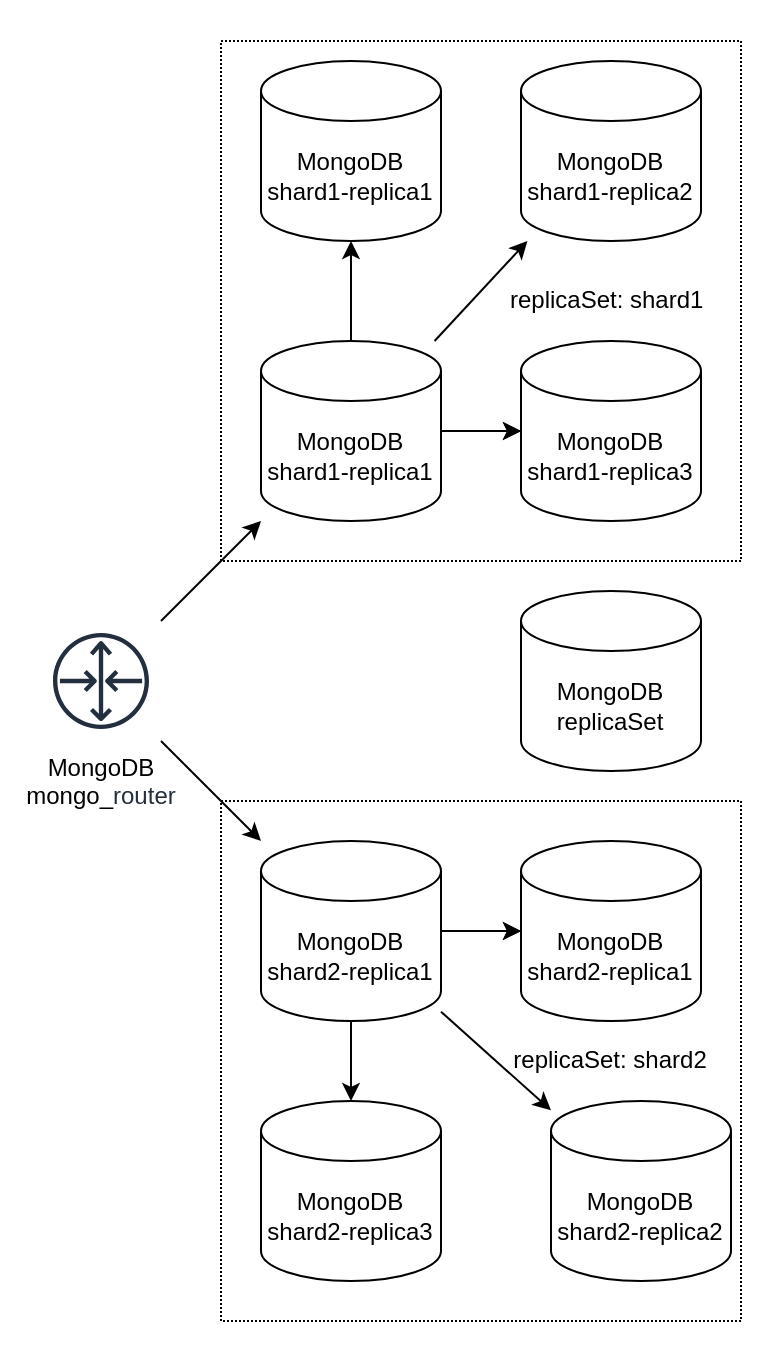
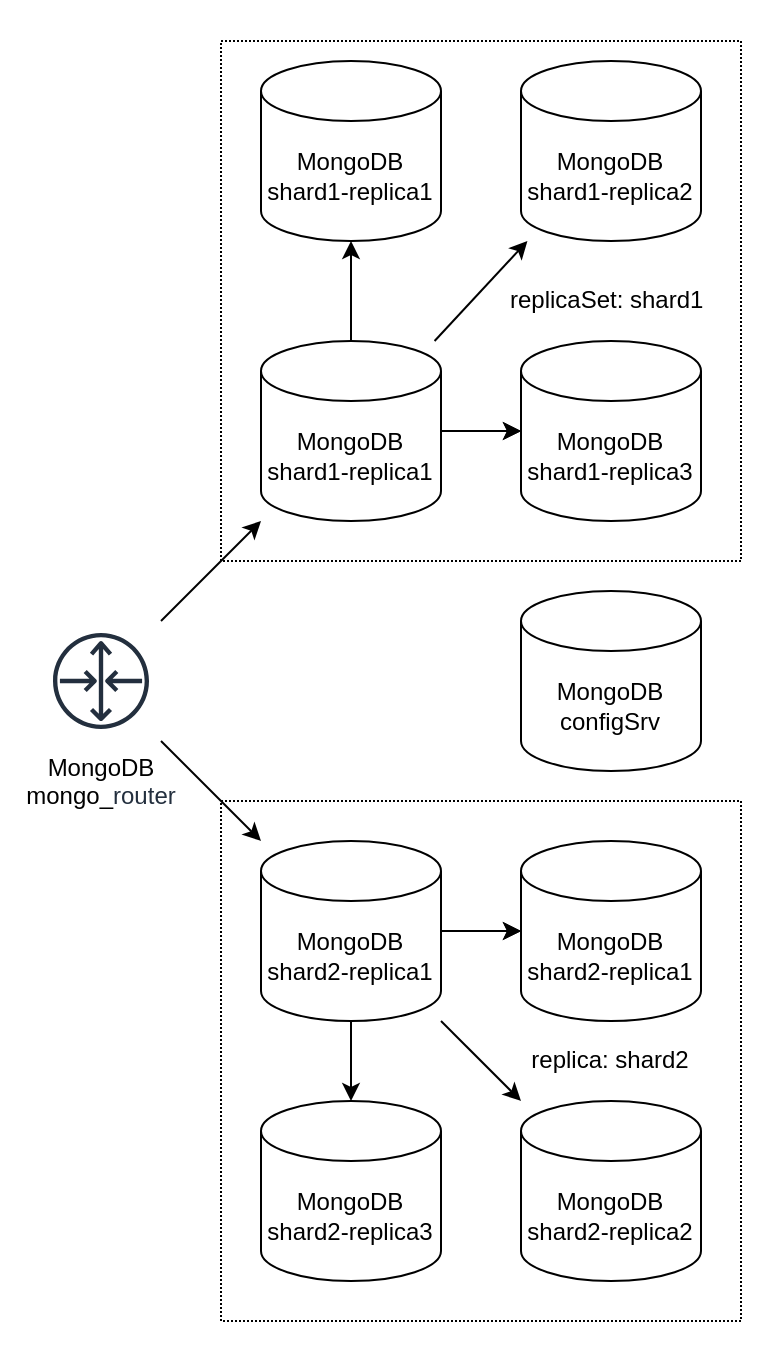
node "MongoDB replicaSet": label "MongoDB replicaSet" -> "MongoDB configSrv"
node "replicaSet: shard2": label "replicaSet: shard2" -> "replica: shard2"
node "MongoDB shard2-replica2": moved (641, 1191) -> (611, 1191)
